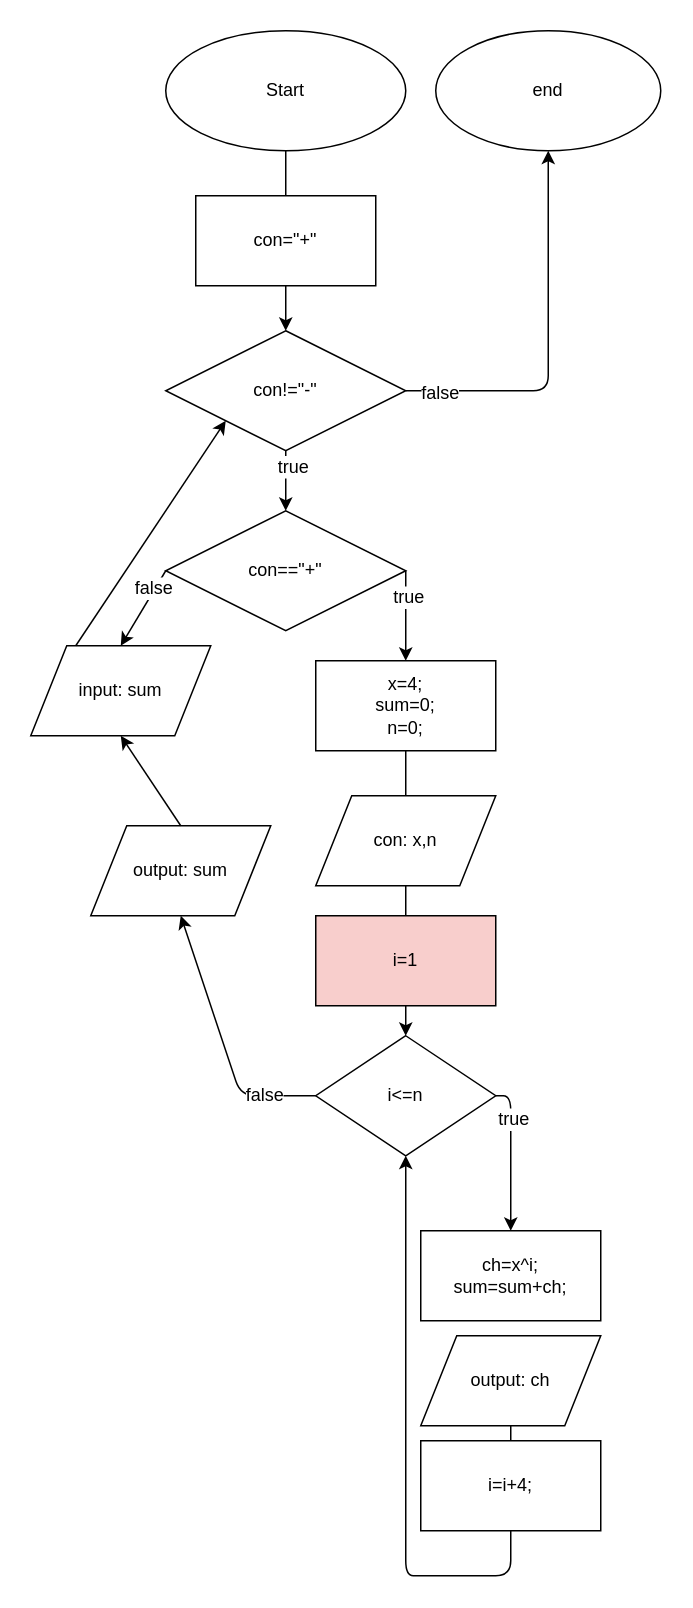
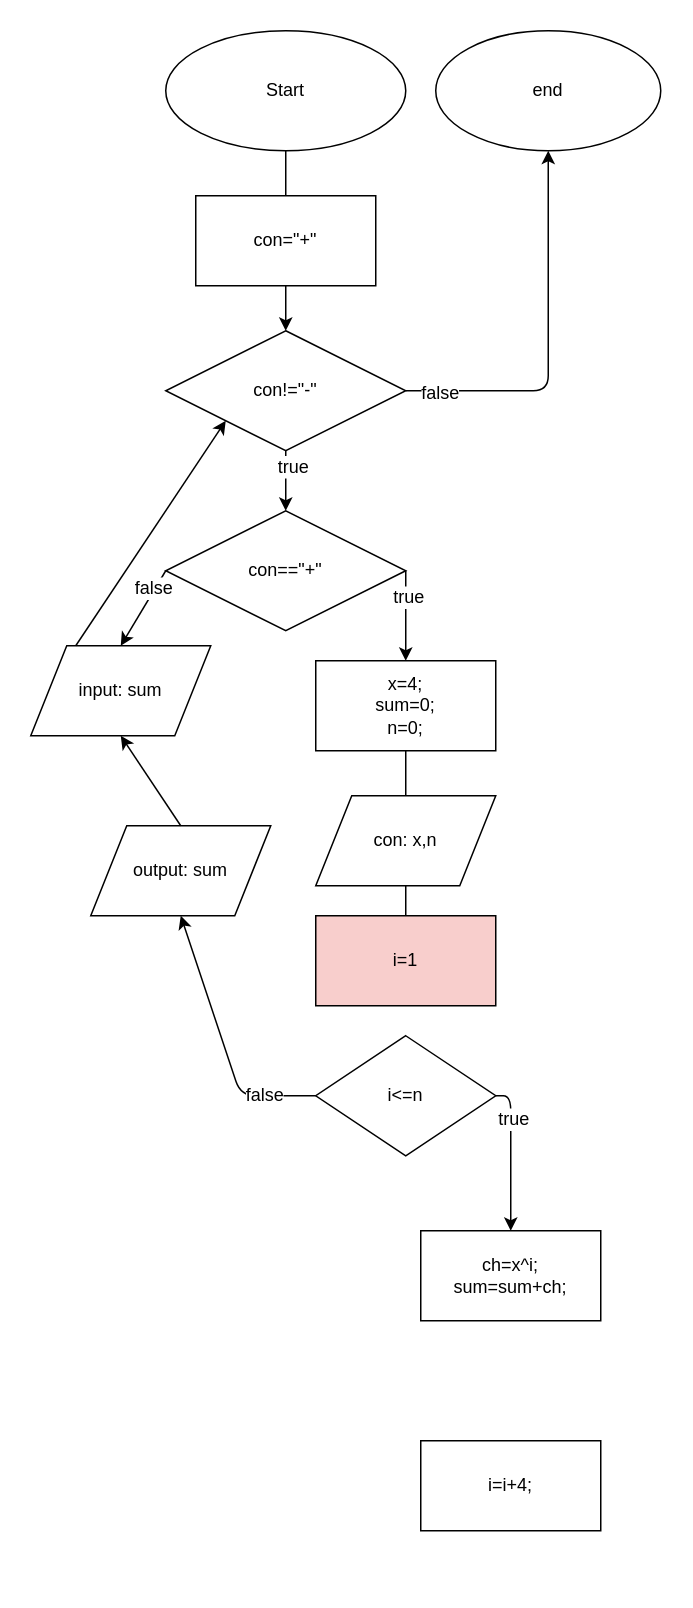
edge "i=1" -> "i<=n": removed
node "output: ch": removed
edge "output: ch" -- "i=i+4;": removed
edge "i=i+4;" -> "i<=n": removed
